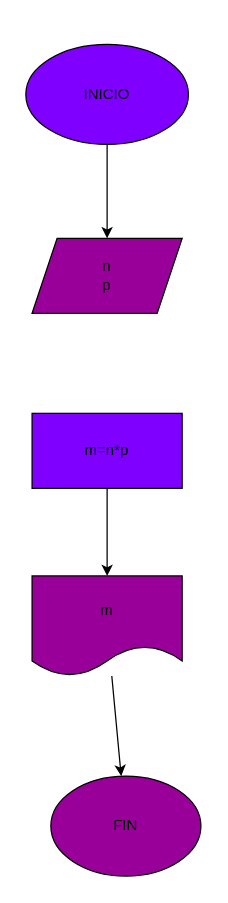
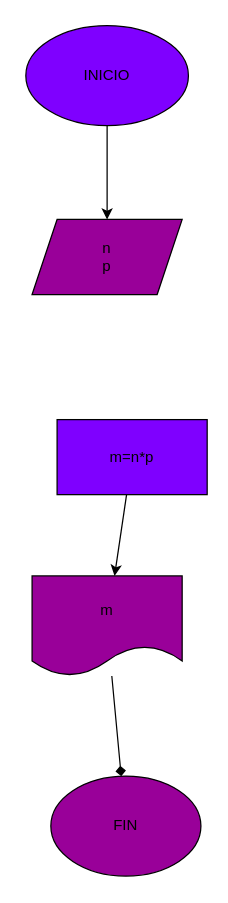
node "INICIO": moved (107, 94) -> (107, 76)
node "n p": moved (107, 276) -> (107, 257)
node "m=n*p": moved (107, 451) -> (132, 457)
edge "m" -> "FIN": arrowhead classic -> diamond
